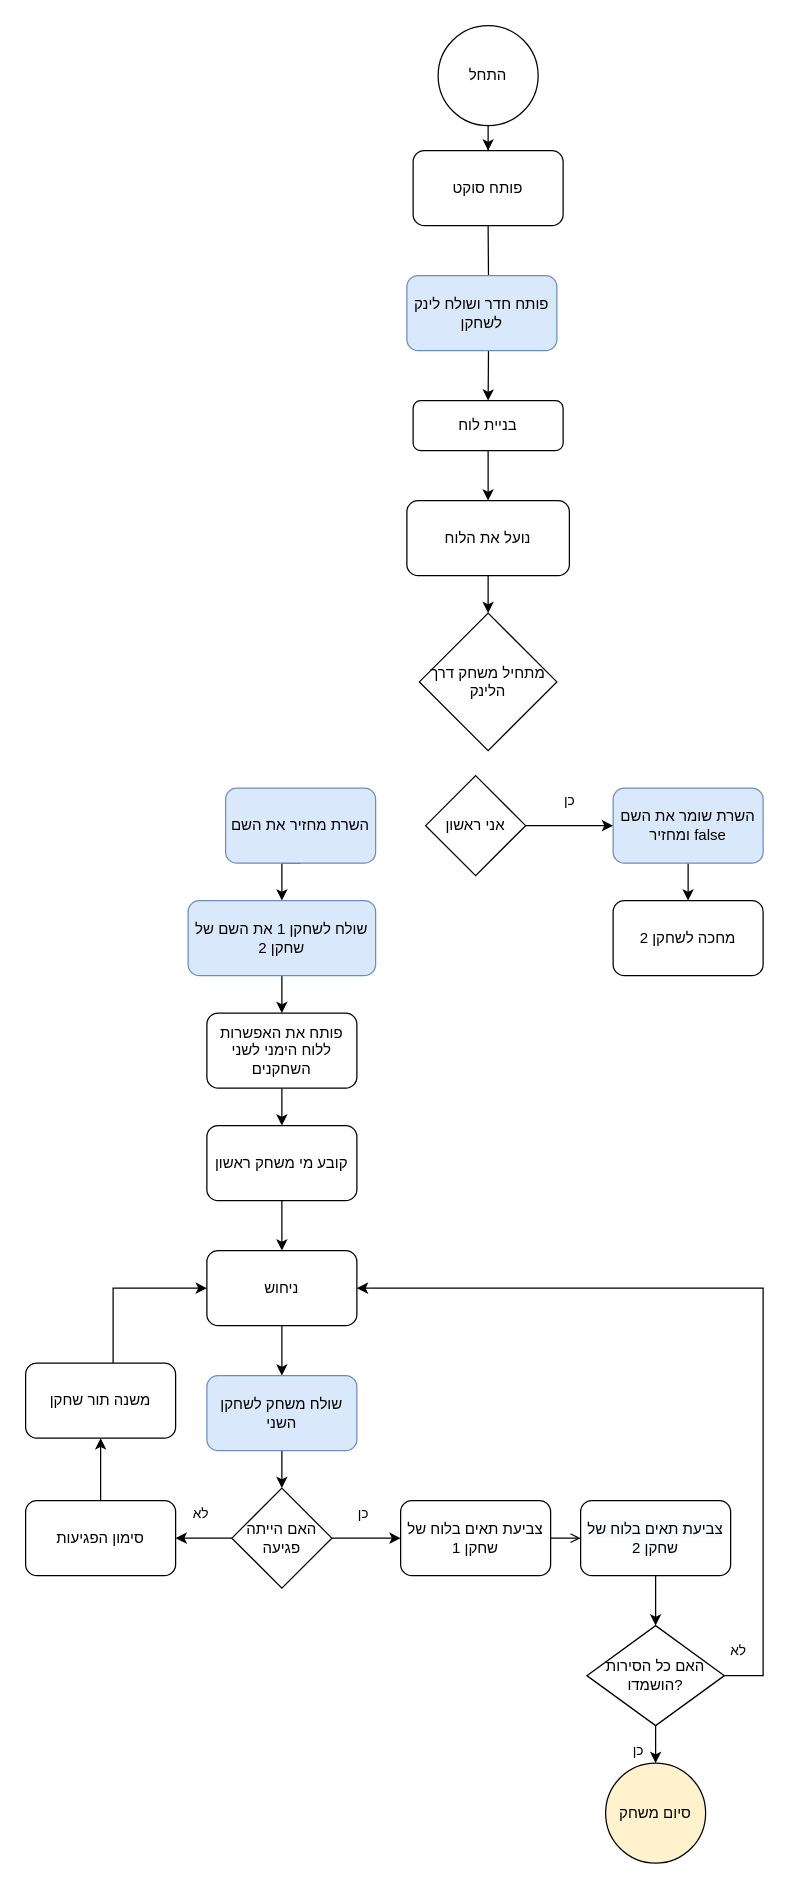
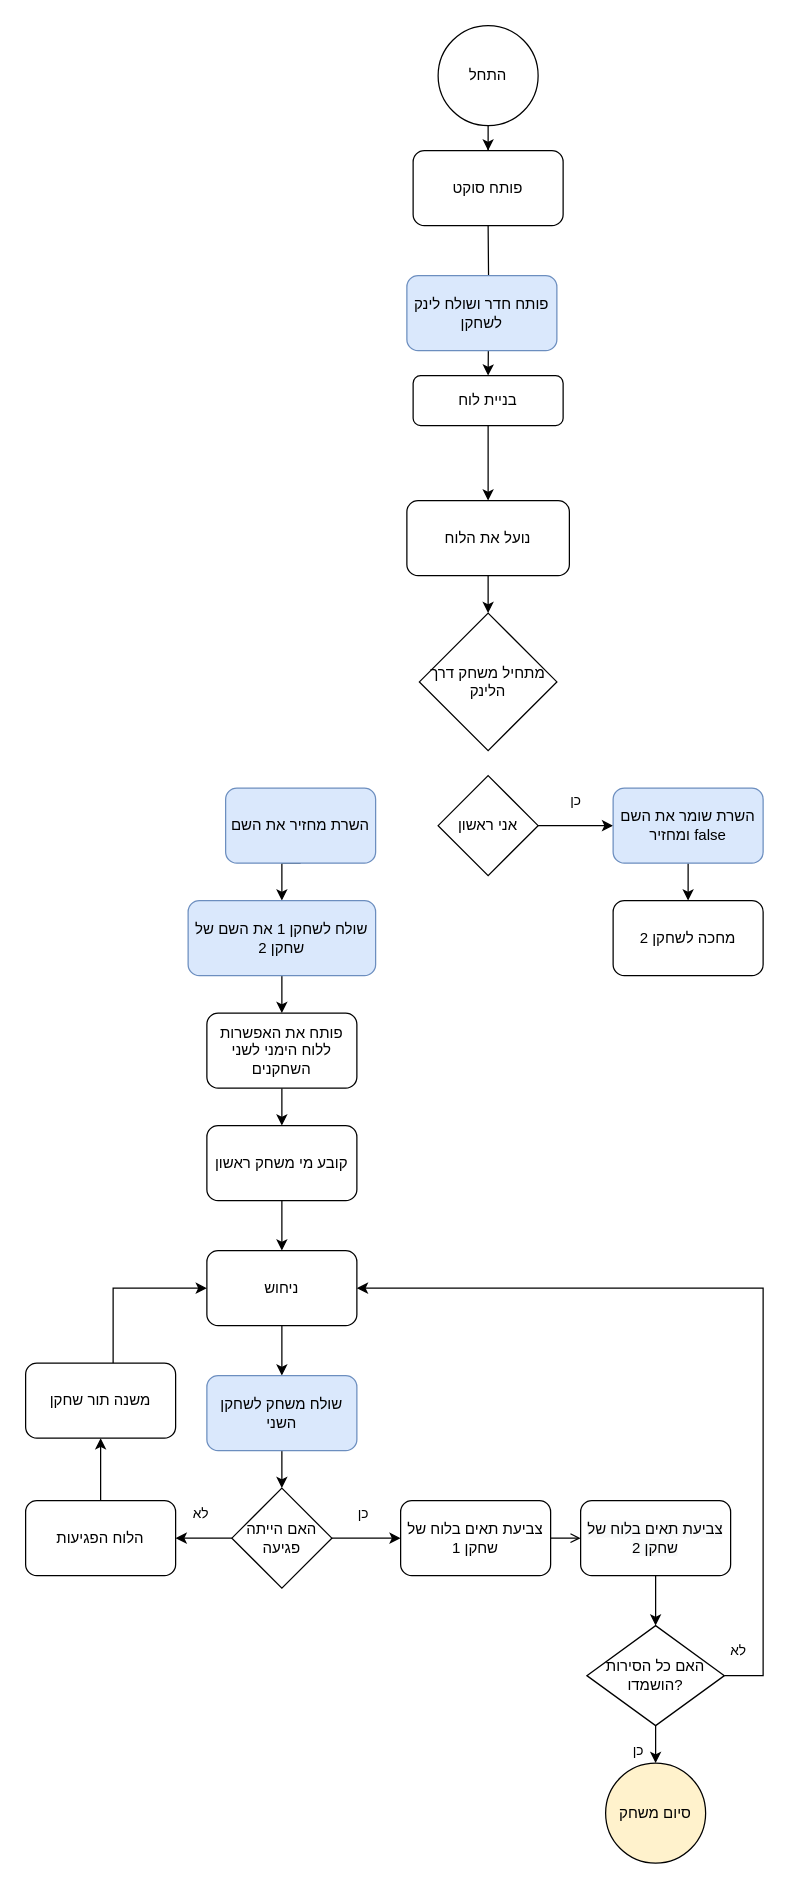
node "בניית לוח": moved (488, 426) -> (488, 401)
node "אני ראשון": moved (476, 826) -> (488, 826)
node "סימון הפגיעות": label "סימון הפגיעות" -> "הלוח הפגיעות"
